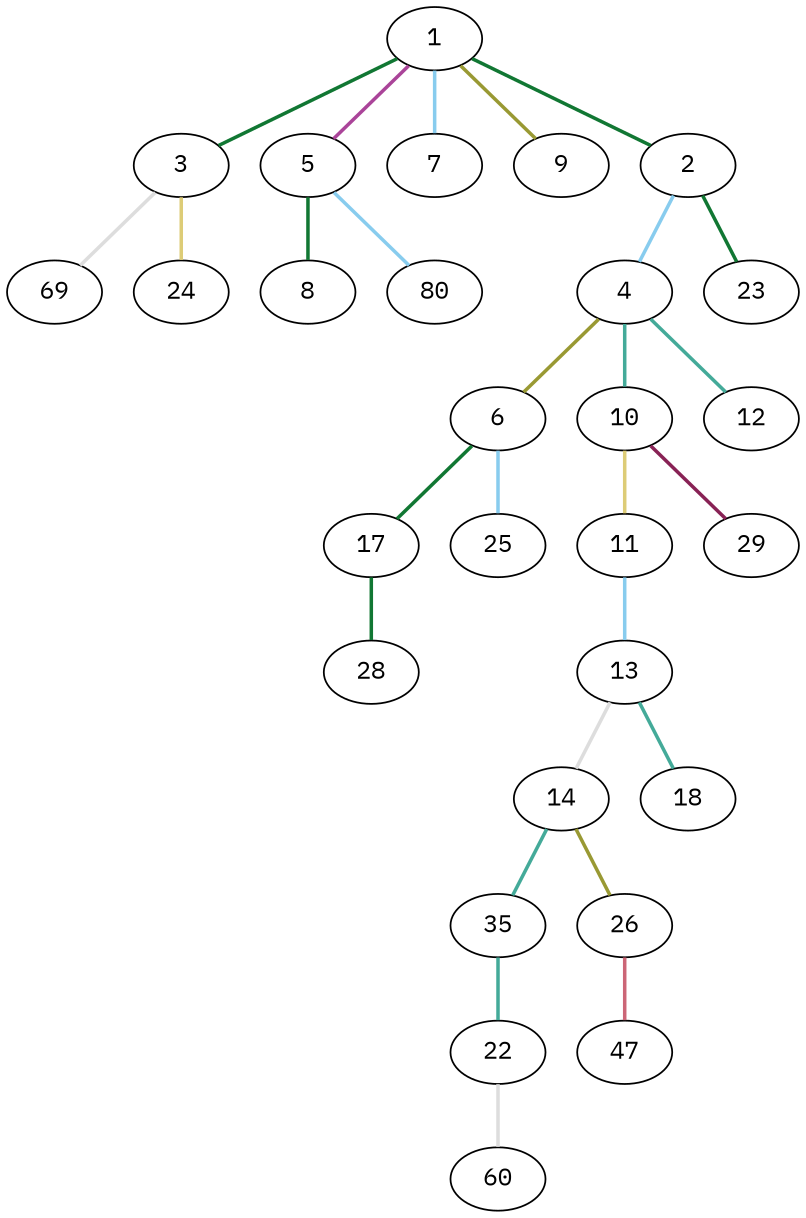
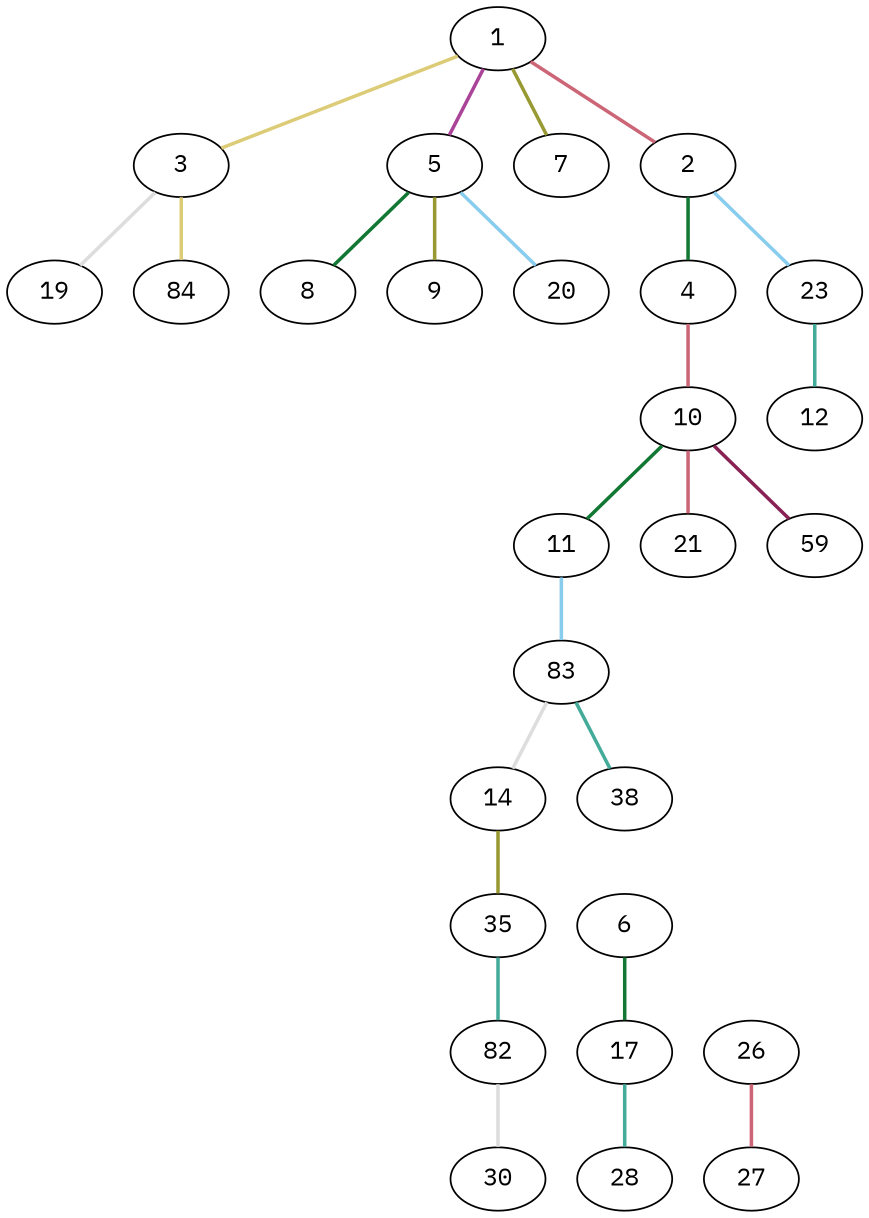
edge "1" -- "3": color #117733 -> #ddcc77
edge "1" -- "7": color #88ccee -> #999933
edge "1" -- "9": now "5" -- "9"
edge "1" -- "2": color #117733 -> #cc6677
edge "2" -- "4": color #88ccee -> #117733
edge "2" -- "23": color #117733 -> #88ccee
node "69": label "69" -> "19"
node "24": label "24" -> "84"
node "80": label "80" -> "20"
edge "4" -- "10": color #44aa99 -> #cc6677
edge "4" -- "6": removed
edge "4" -- "12": now "23" -- "12"
edge "10" -- "11": color #ddcc77 -> #117733
node "25": removed
node "21": added
node "29": label "29" -> "59"
edge "17" -- "28": color #117733 -> #44aa99
node "13": label "13" -> "83"
node "18": label "18" -> "38"
edge "14" -- "35": color #44aa99 -> #999933
edge "14" -- "26": removed
node "22": label "22" -> "82"
node "47": label "47" -> "27"
node "60": label "60" -> "30"
